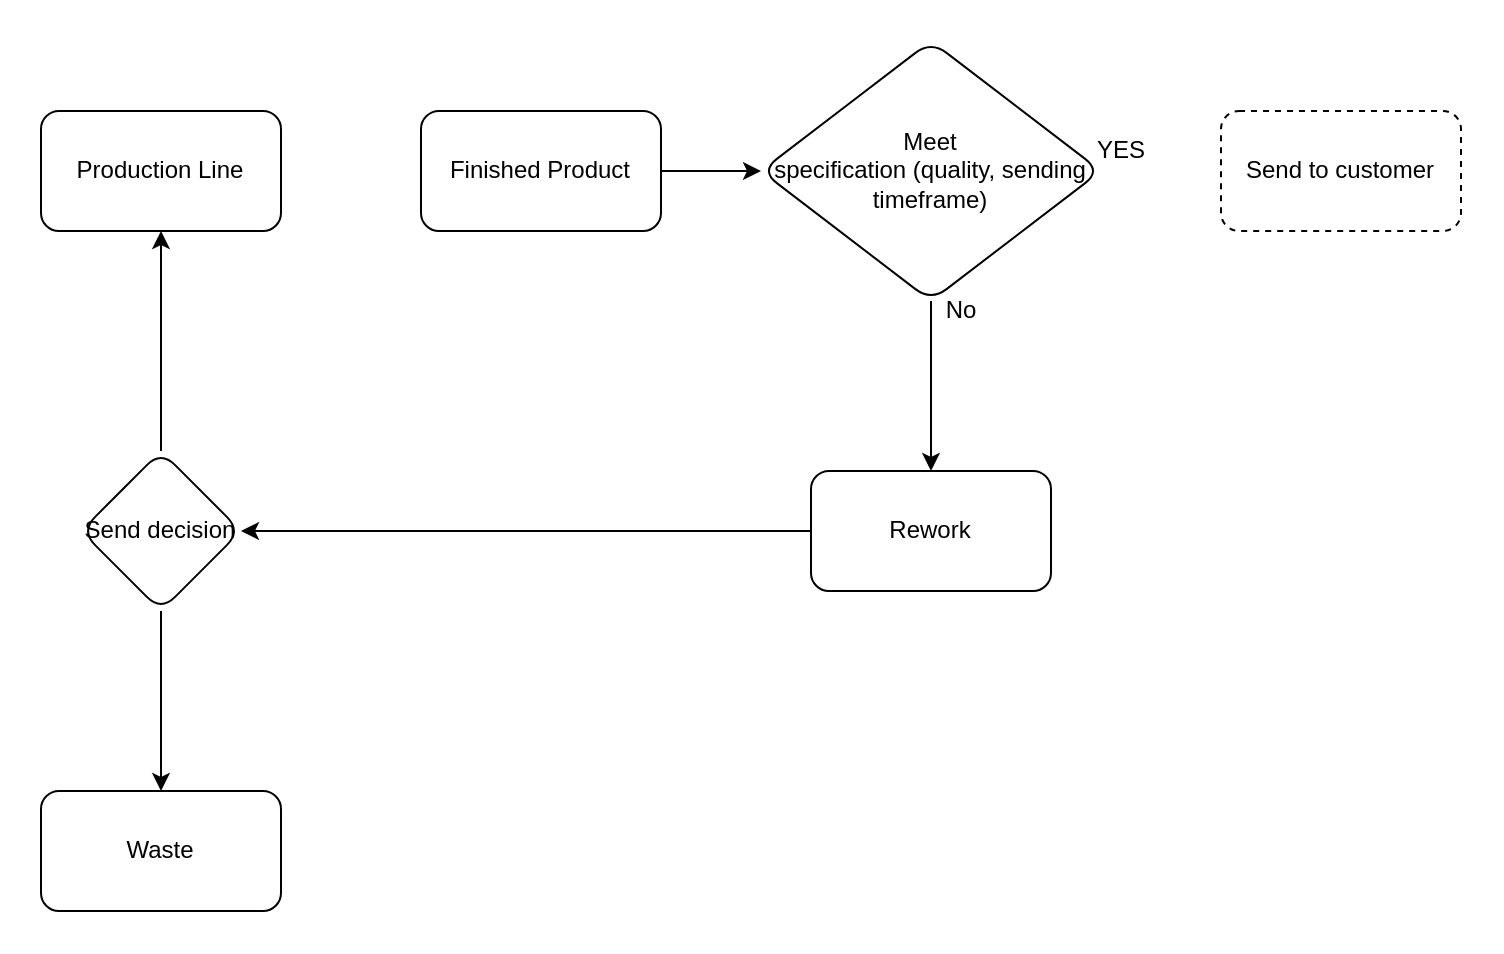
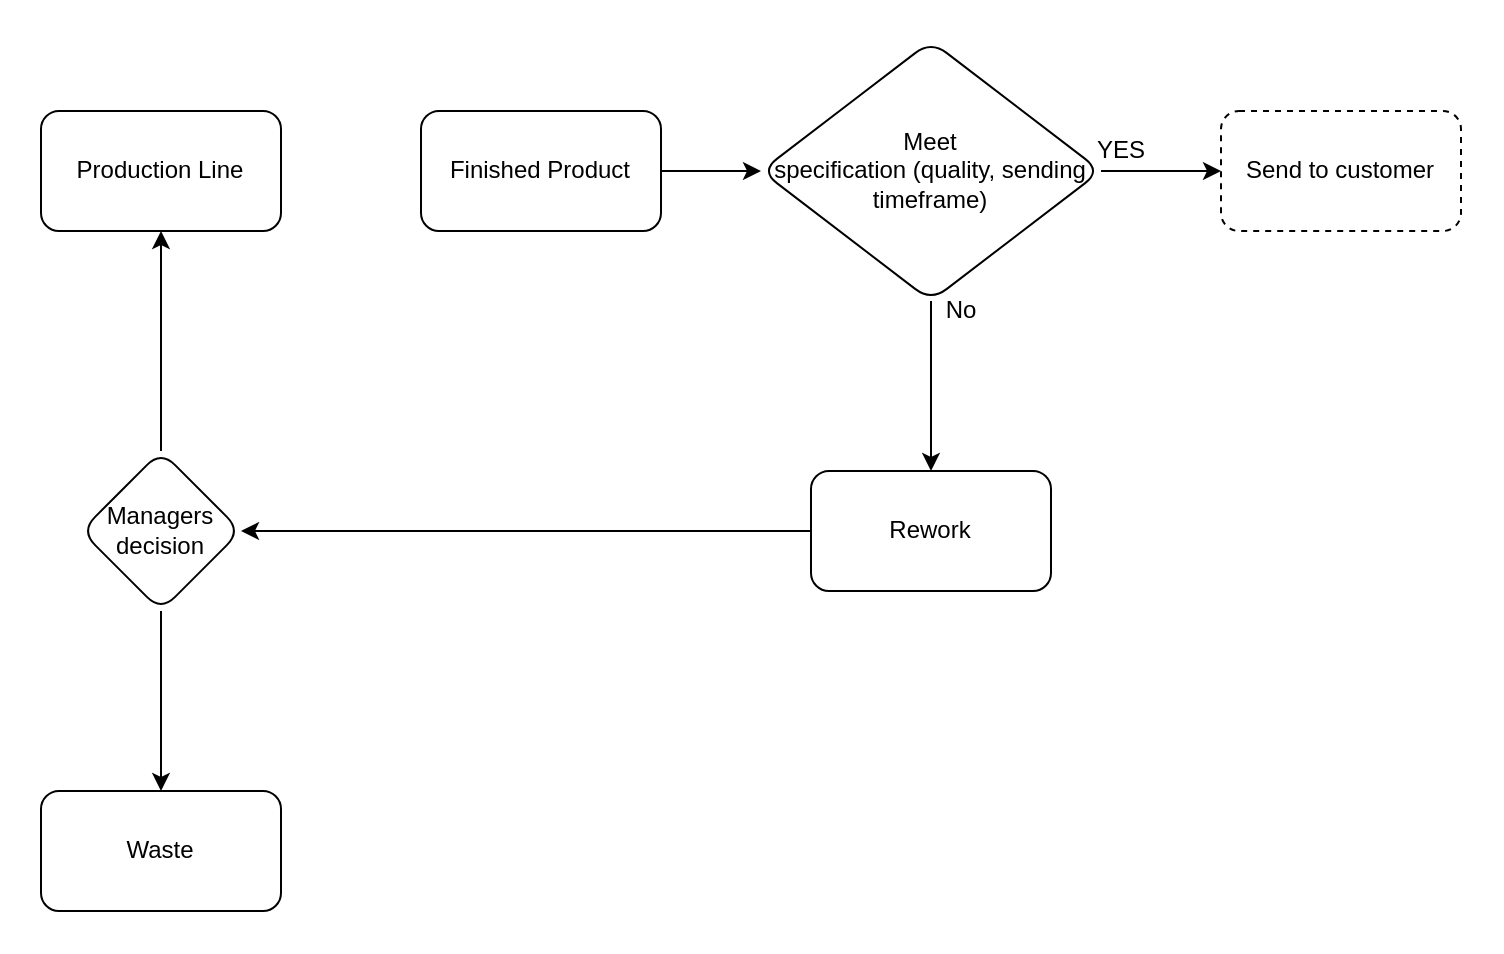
edge "Meet specification (quality, sending timeframe)" -> "Send to customer": added
node "Send decision": label "Send decision" -> "Managers decision"
